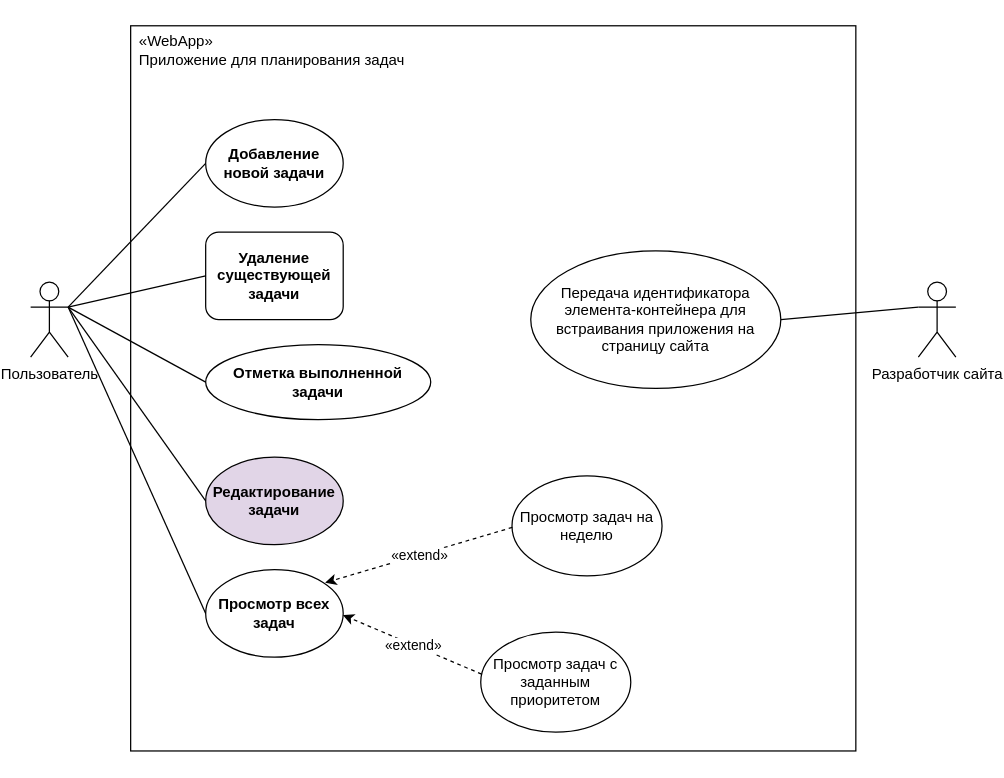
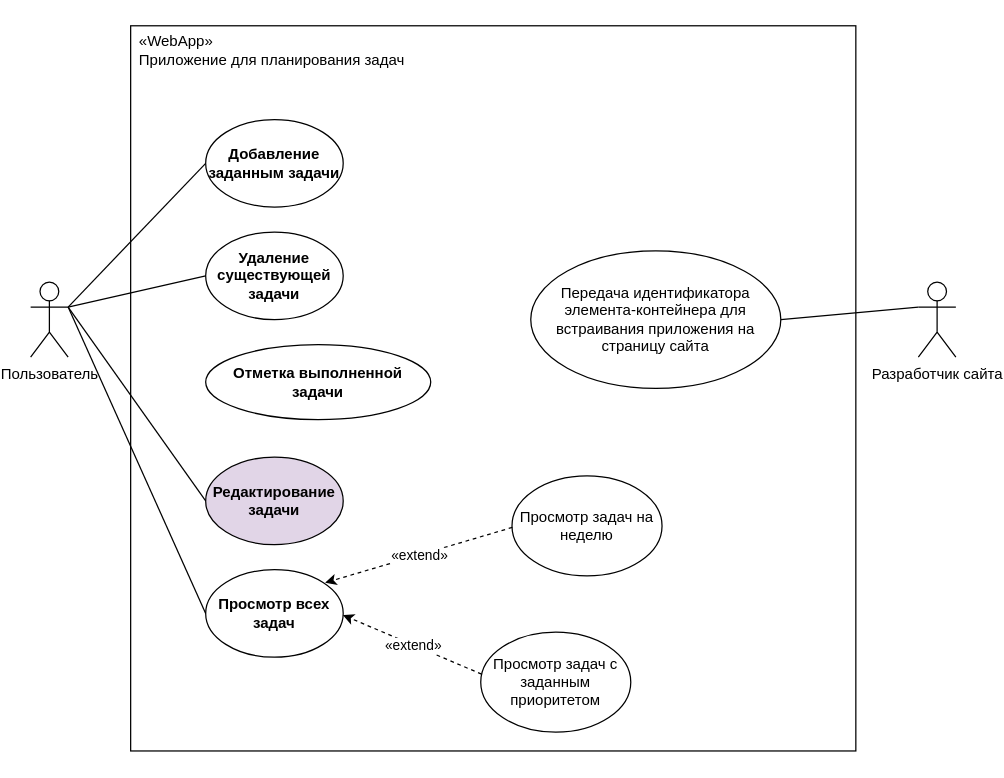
node "Добавление новой задачи": label "Добавление новой задачи" -> "Добавление заданным задачи"
node "Удаление существующей задачи": shape rounded rectangle -> ellipse
edge "Пользователь" -- "Отметка выполненной задачи": removed
